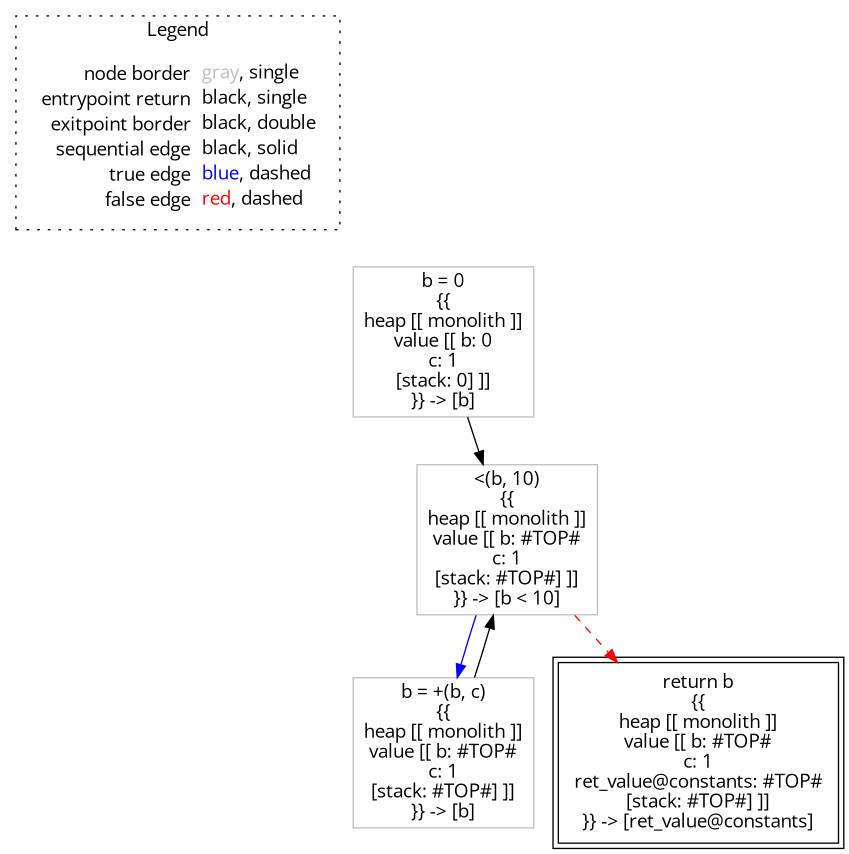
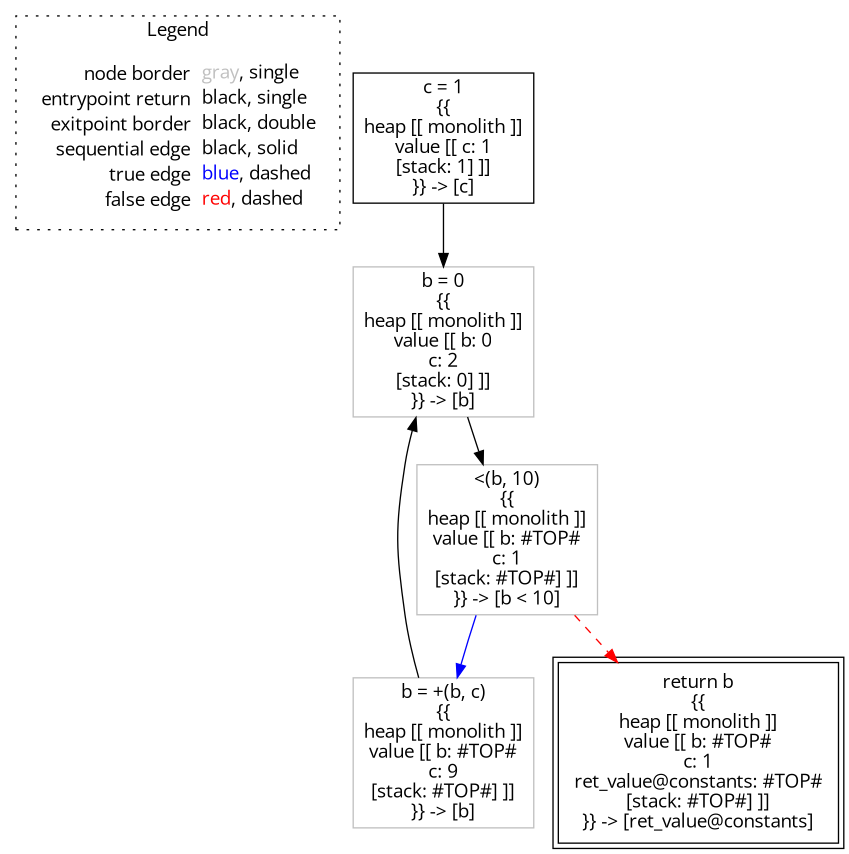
node "c = 1": added
node "b = 0": text "c: 1" -> "c: 2"
edge "b = +(b, c)" -> "<(b, 10)": now "b = +(b, c)" -> "b = 0"
node "b = +(b, c)": text "c: 1" -> "c: 9"
